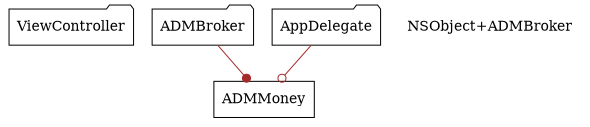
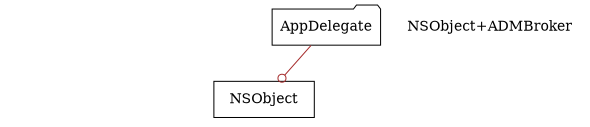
node "ViewController": removed
node "ADMBroker": removed
node "ADMMoney": label "ADMMoney" -> "NSObject"
